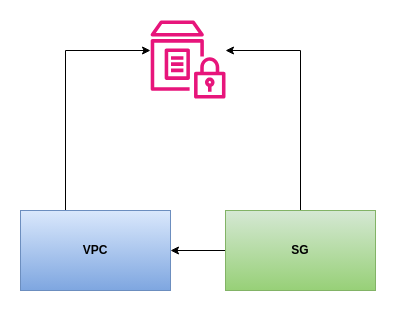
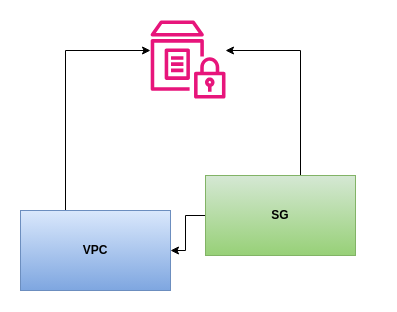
node "SG": moved (301, 251) -> (281, 216)
